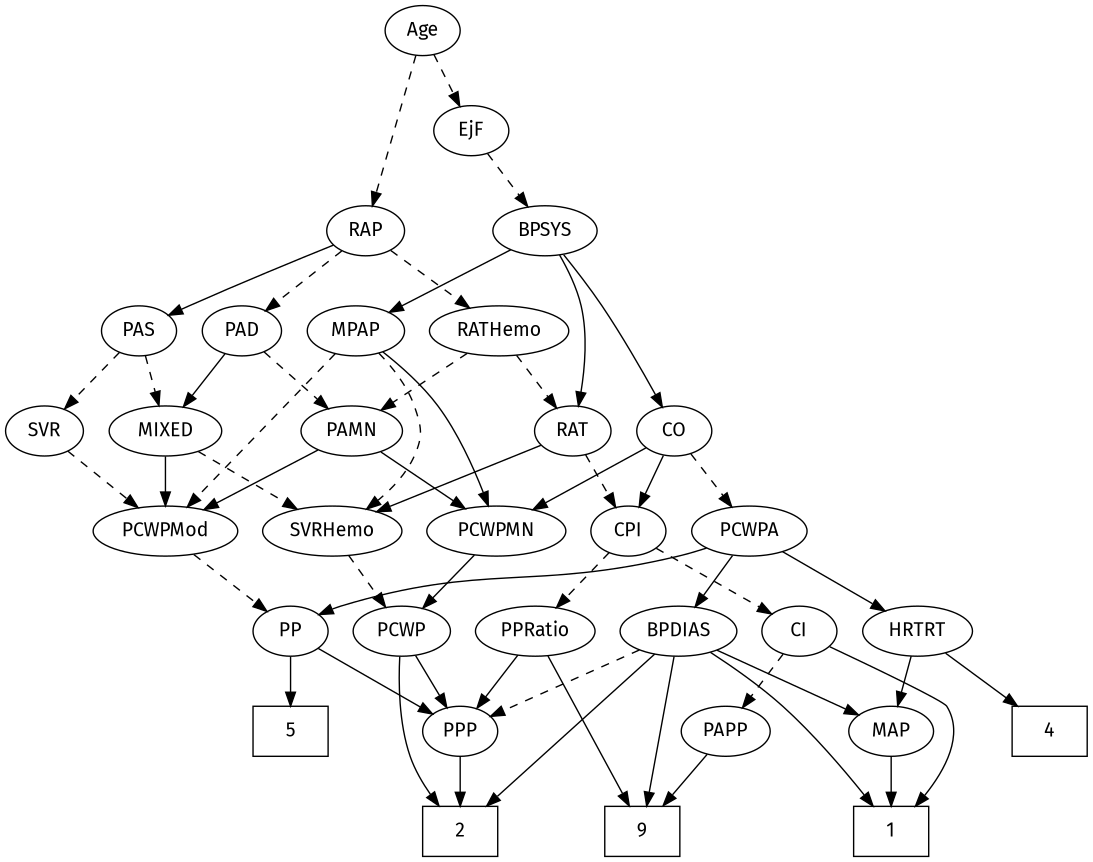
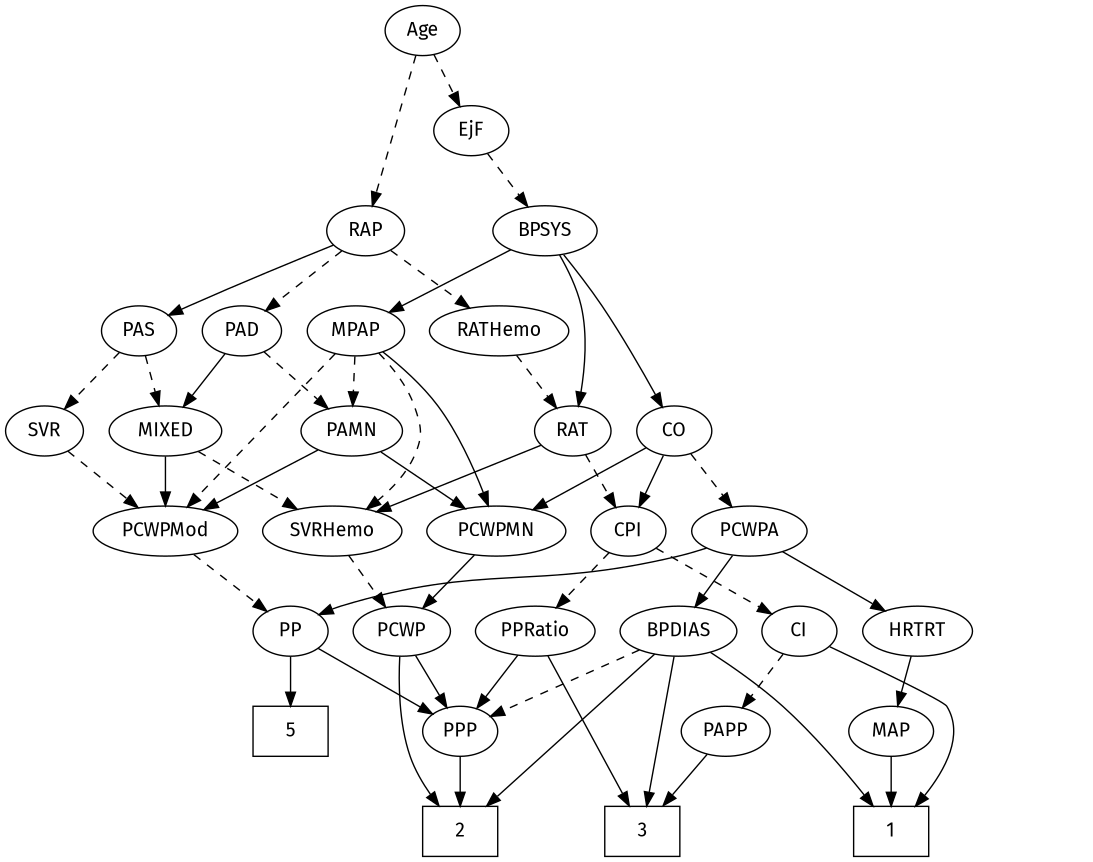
edge "RATHemo" -> "PAMN": now "MPAP" -> "PAMN"
edge "BPDIAS" -> "MAP": removed
node "4": removed
node "9": label "9" -> "3"
